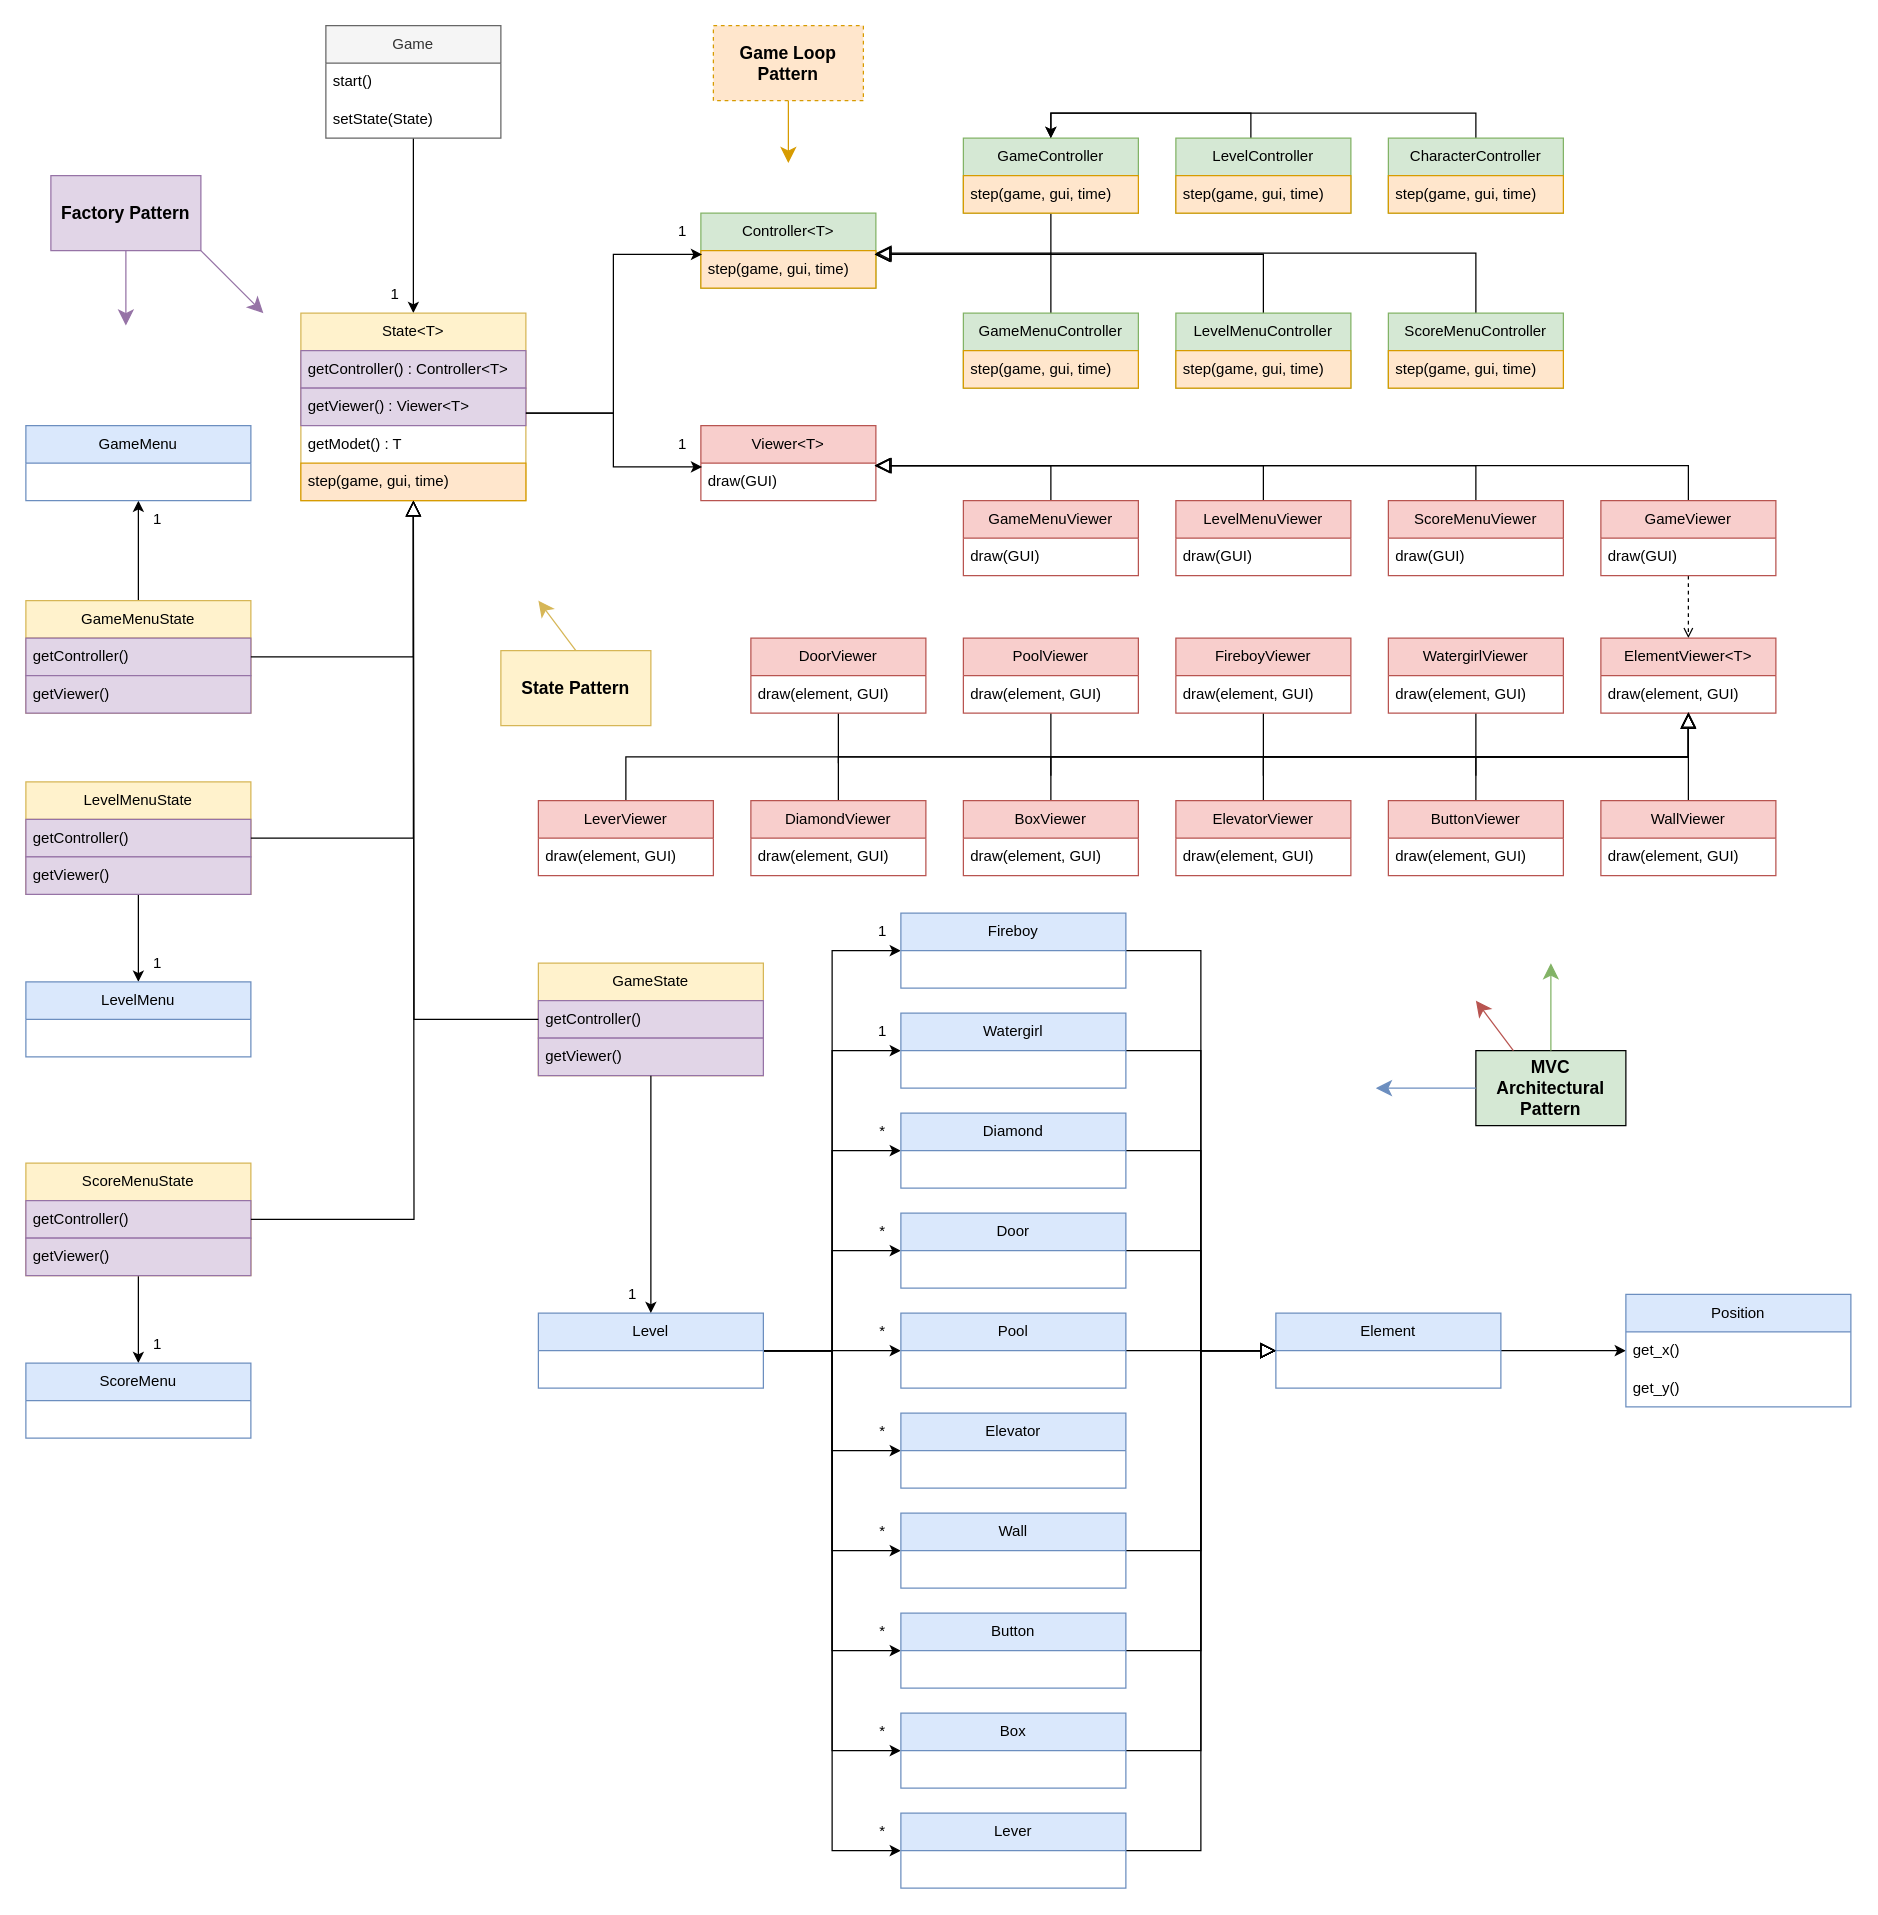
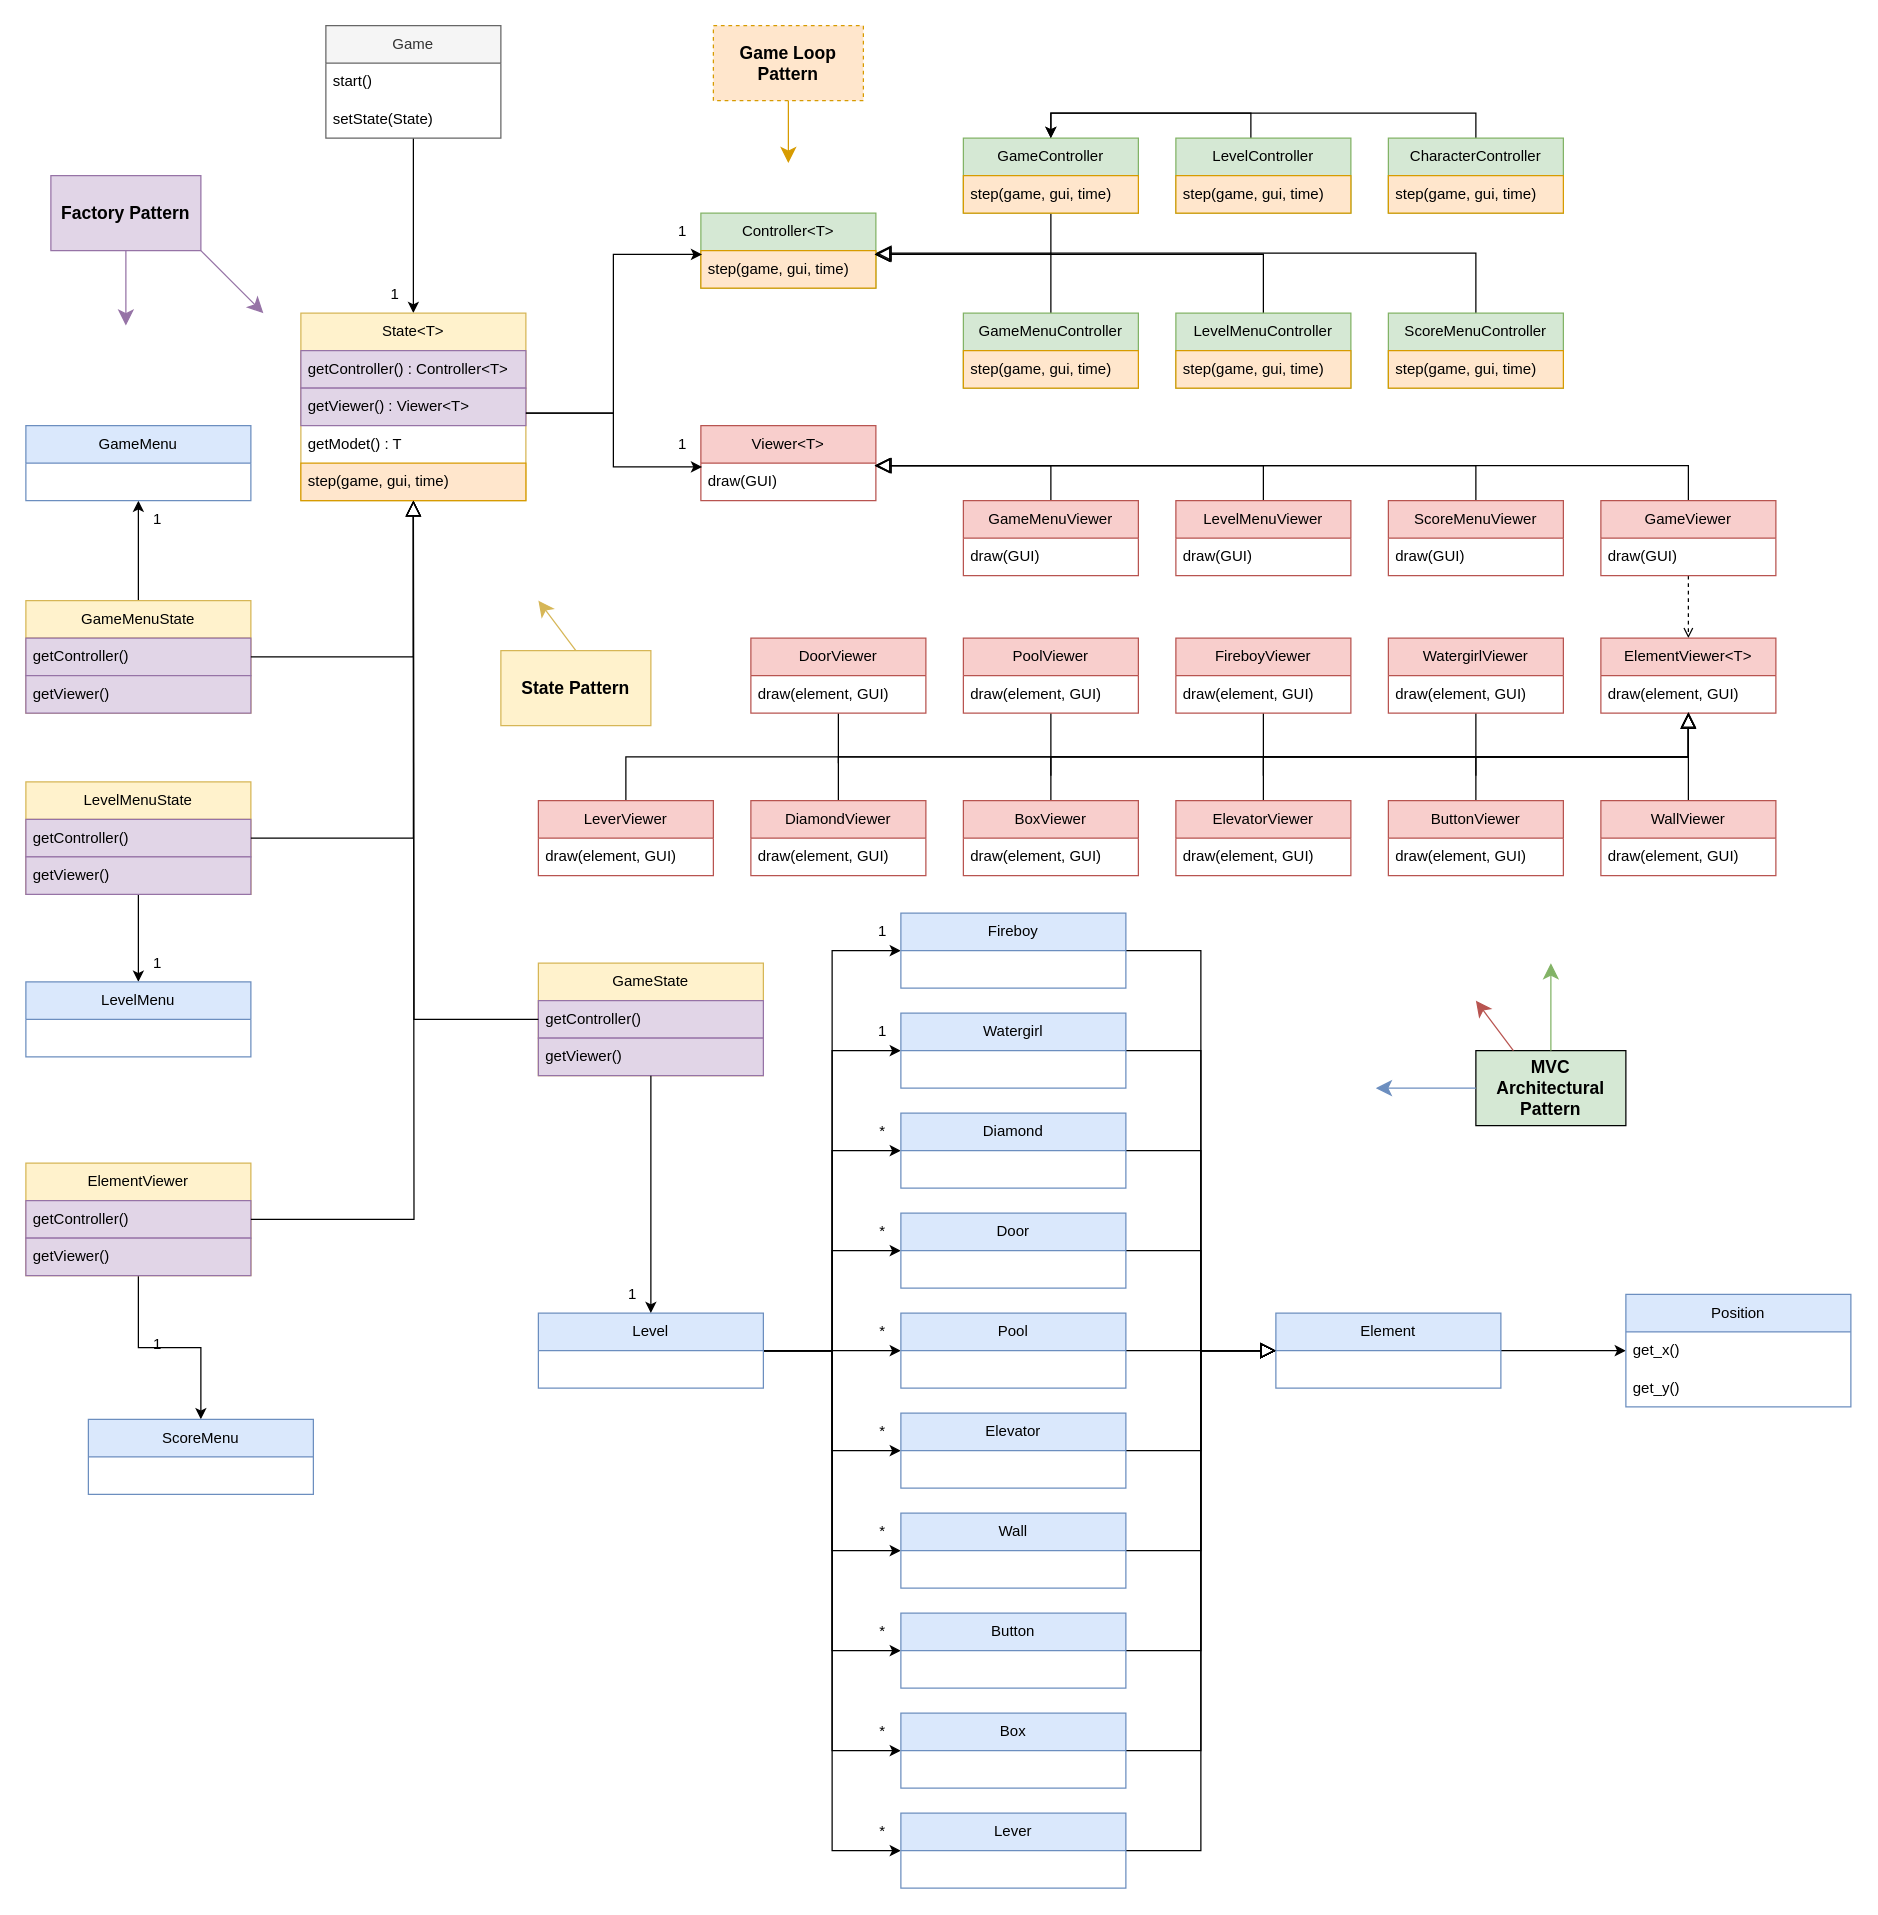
node "ScoreMenuState": label "ScoreMenuState" -> "ElementViewer"
node "ScoreMenu": moved (138, 1401) -> (201, 1457)
edge "Elevator" -> "Element": added
